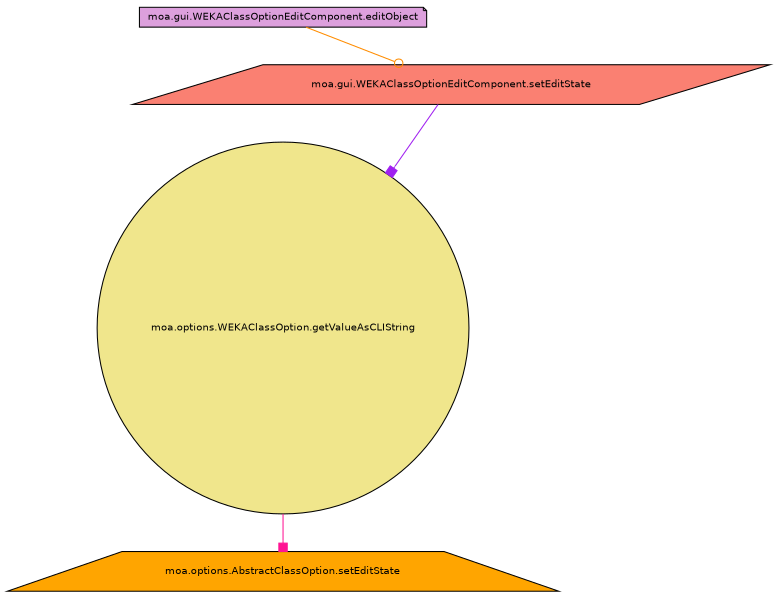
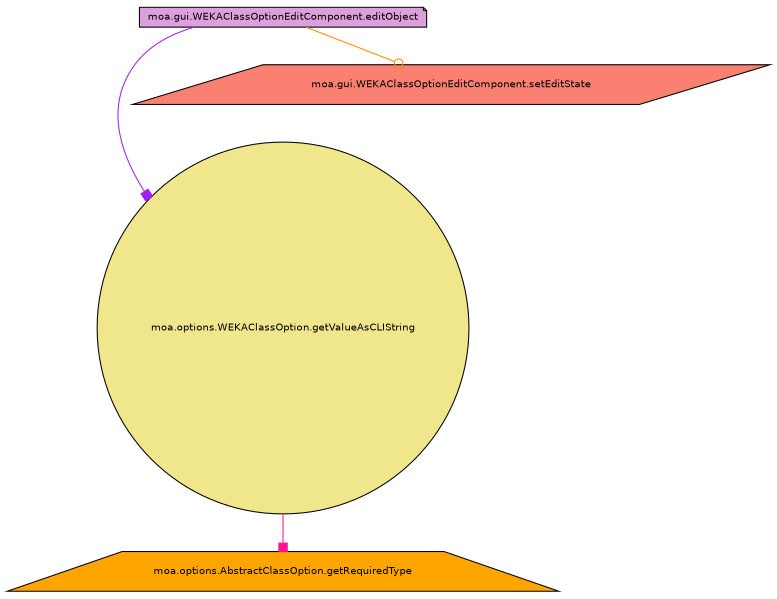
edge "moa.gui.WEKAClassOptionEditComponent.setEditState" -> "moa.options.WEKAClassOption.getValueAsCLIString": now "moa.gui.WEKAClassOptionEditComponent.editObject" -> "moa.options.WEKAClassOption.getValueAsCLIString"
node "moa.options.AbstractClassOption.setEditState": label "moa.options.AbstractClassOption.setEditState" -> "moa.options.AbstractClassOption.getRequiredType"
